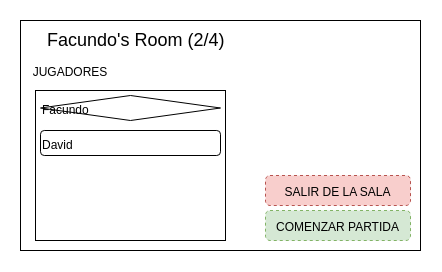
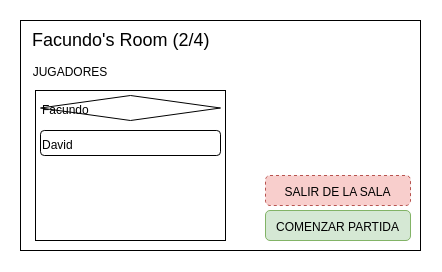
node "Facundo's Room (2/4)": moved (146, 41) -> (131, 41)
node "COMENZAR PARTIDA": style dashed -> solid
